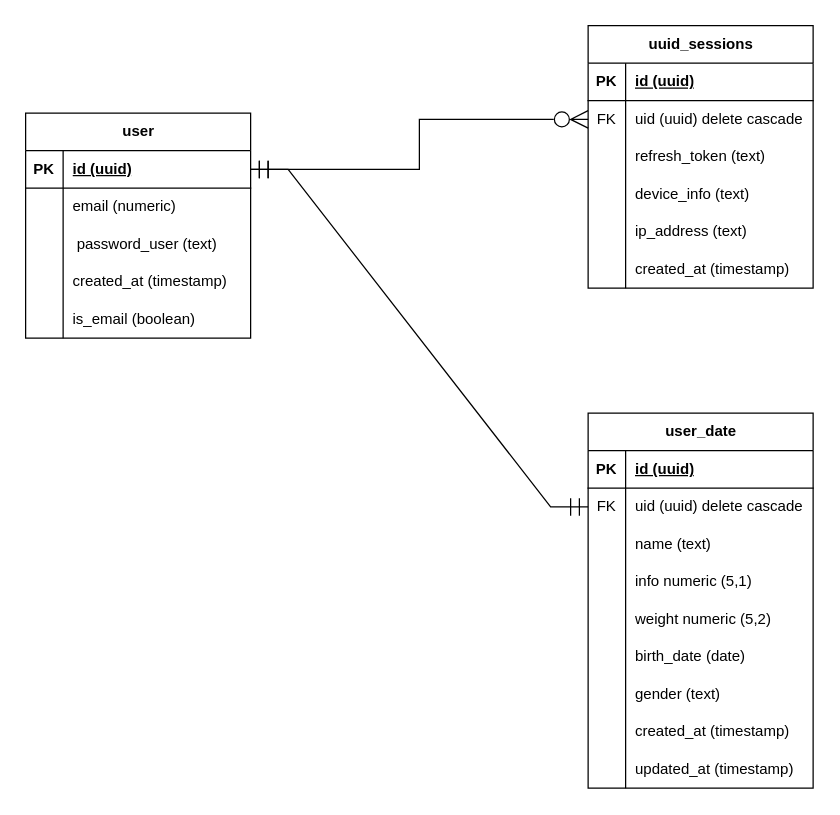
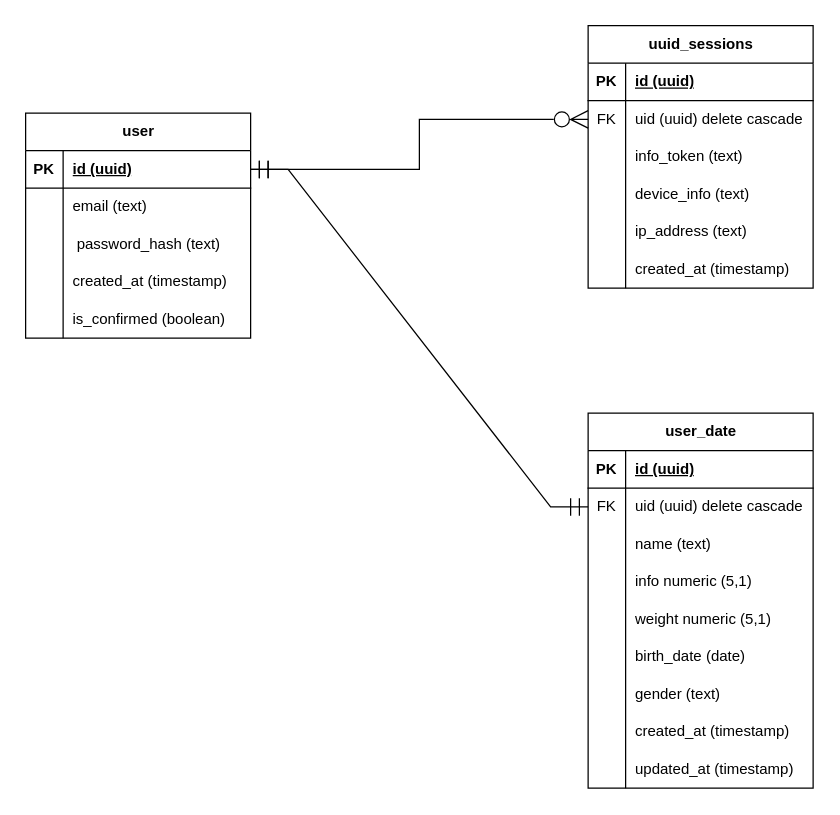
node "refresh_token (text)": label "refresh_token (text)" -> "info_token (text)"
node "email (numeric)": label "email (numeric)" -> "email (text)"
node "password_user (text)": label "password_user (text)" -> "password_hash (text)"
node "is_email (boolean)": label "is_email (boolean)" -> "is_confirmed (boolean)"
node "weight numeric (5,2)": label "weight numeric (5,2)" -> "weight numeric (5,1)"
